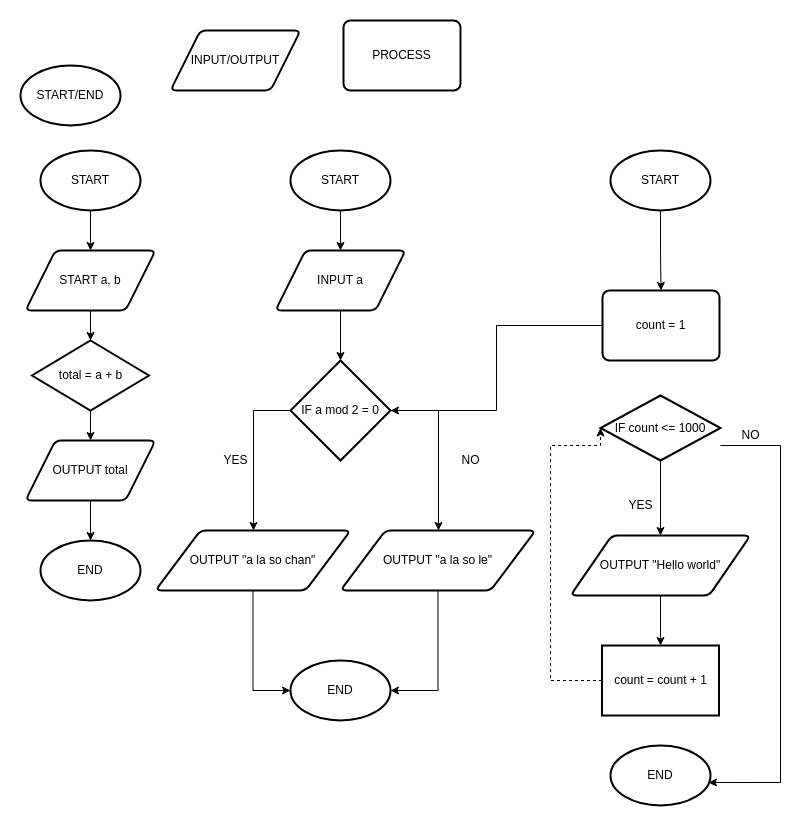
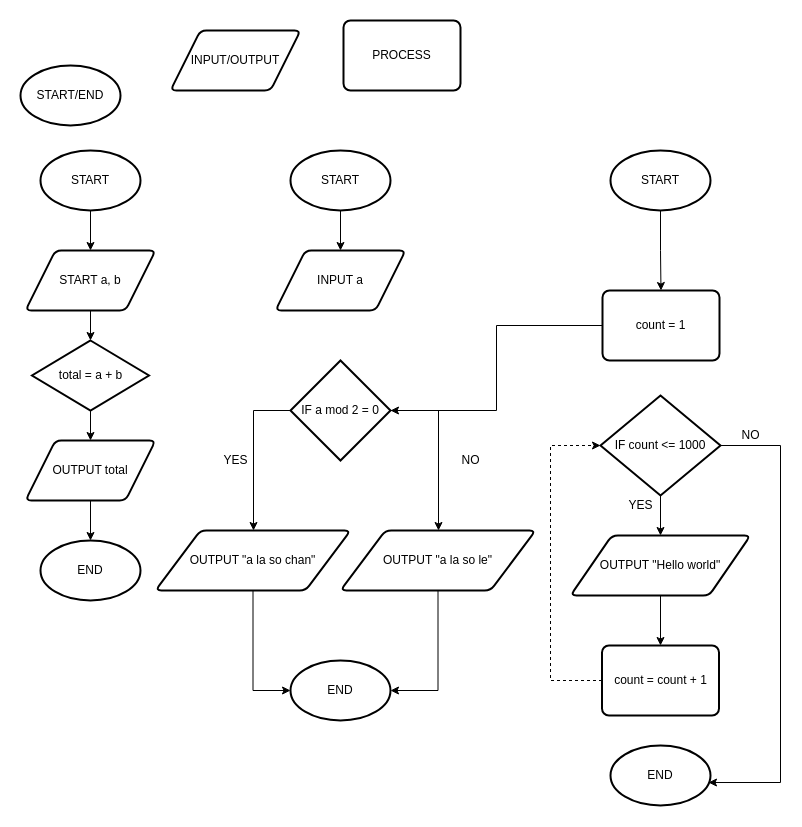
edge "INPUT a" -> "IF a mod 2 = 0": removed
node "IF count <= 1000": size 120x65 -> 120x100
node "count = count + 1": shape rectangle -> rounded rectangle
